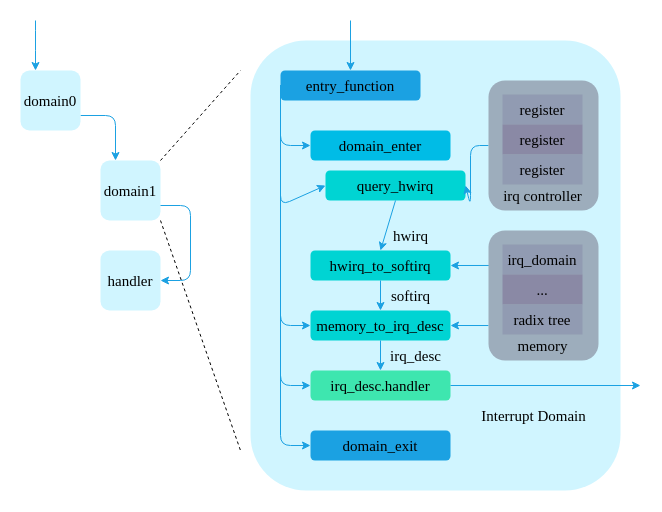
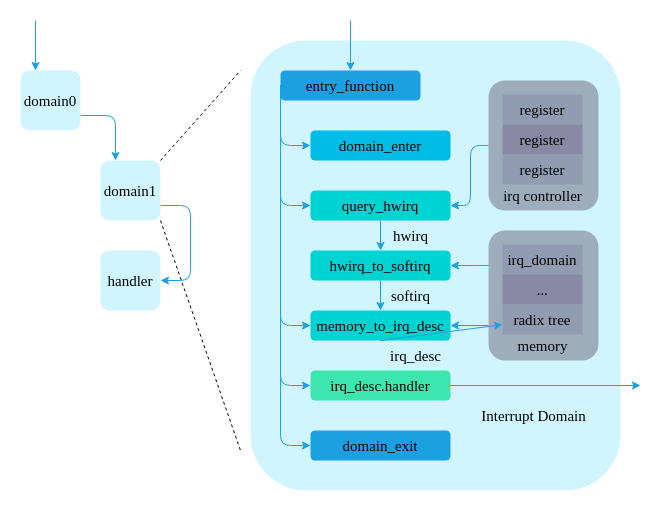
node "query_hwirq": moved (396, 186) -> (381, 206)
edge "memory_to_irq_desc" -> "irq_desc.handler": now "memory_to_irq_desc" -> "radix tree"
